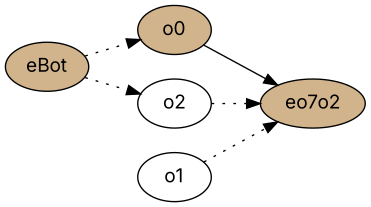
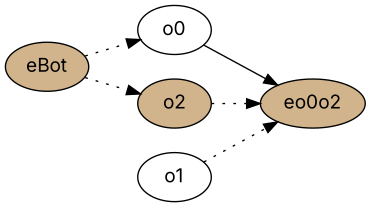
node "o0": fillcolor tan -> white
node "o2": fillcolor white -> tan
node "eo7o2": label "eo7o2" -> "eo0o2"
